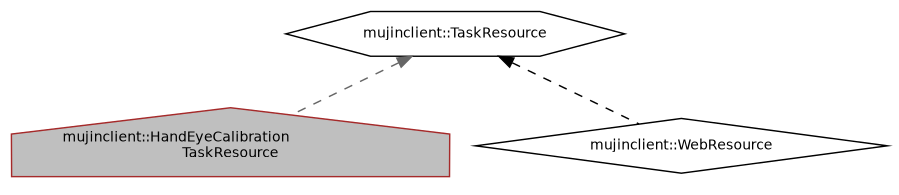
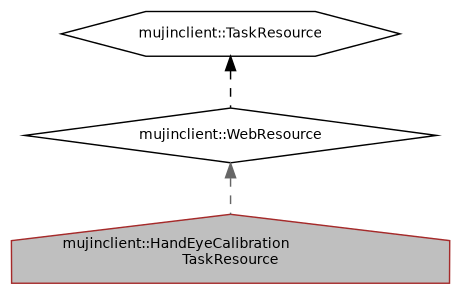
edge "mujinclient::HandEyeCalibration TaskResource" -> "mujinclient::TaskResource": now "mujinclient::HandEyeCalibration TaskResource" -> "mujinclient::WebResource"
